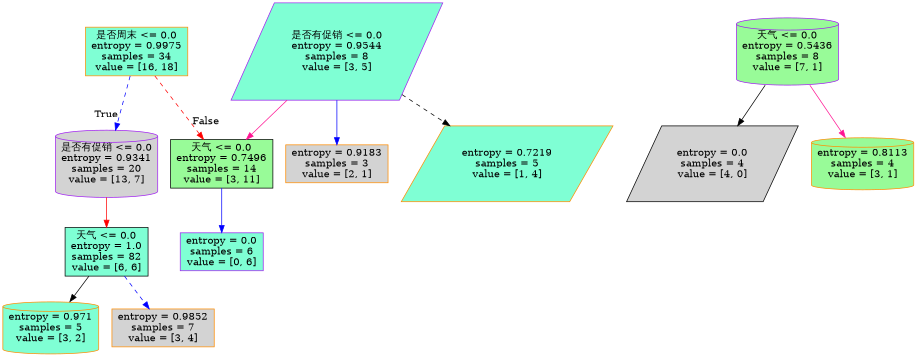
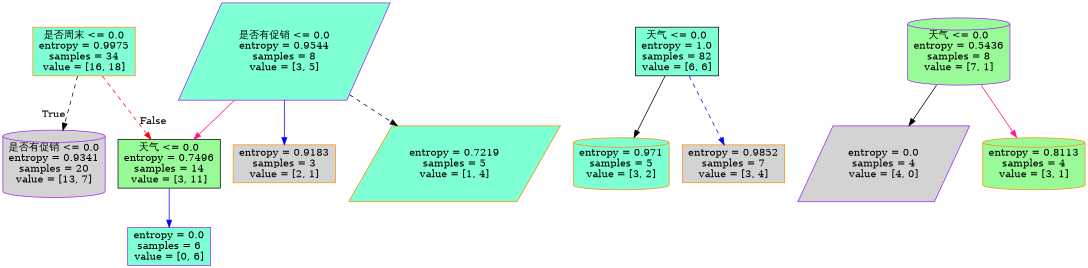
edge "是否周末 <= 0.0 entropy = 0.9975 samples = 34 value = [16, 18]" -> "是否有促销 <= 0.0 entropy = 0.9341 samples = 20 value = [13, 7]": color blue -> black
node "entropy = 0.0 samples = 4 value = [4, 0]": color black -> purple
edge "是否有促销 <= 0.0 entropy = 0.9341 samples = 20 value = [13, 7]" -> "天气 <= 0.0 entropy = 1.0 samples = 82 value = [6, 6]": removed
